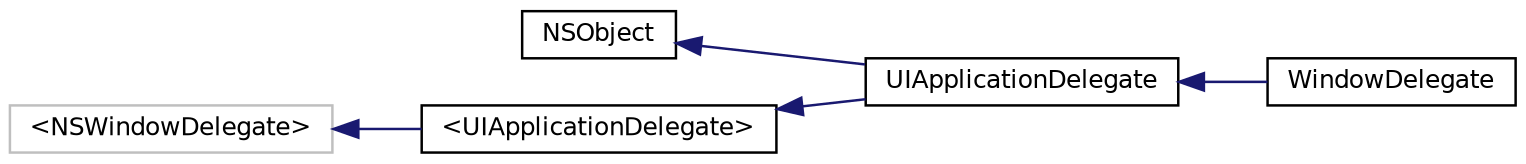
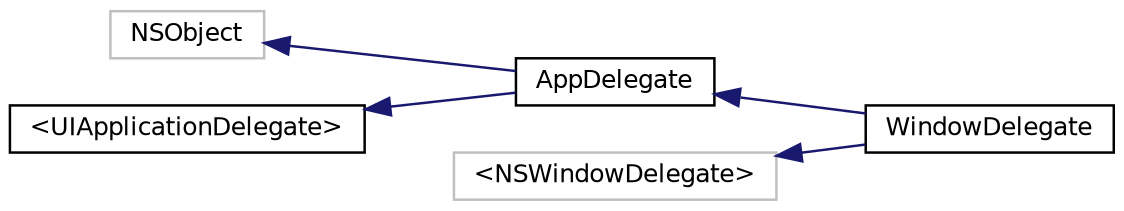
node "NSObject": color black -> grey75
node "UIApplicationDelegate": label "UIApplicationDelegate" -> "AppDelegate"
edge "<UIApplicationDelegate>" -> "<NSWindowDelegate>": now "WindowDelegate" -> "<NSWindowDelegate>"
